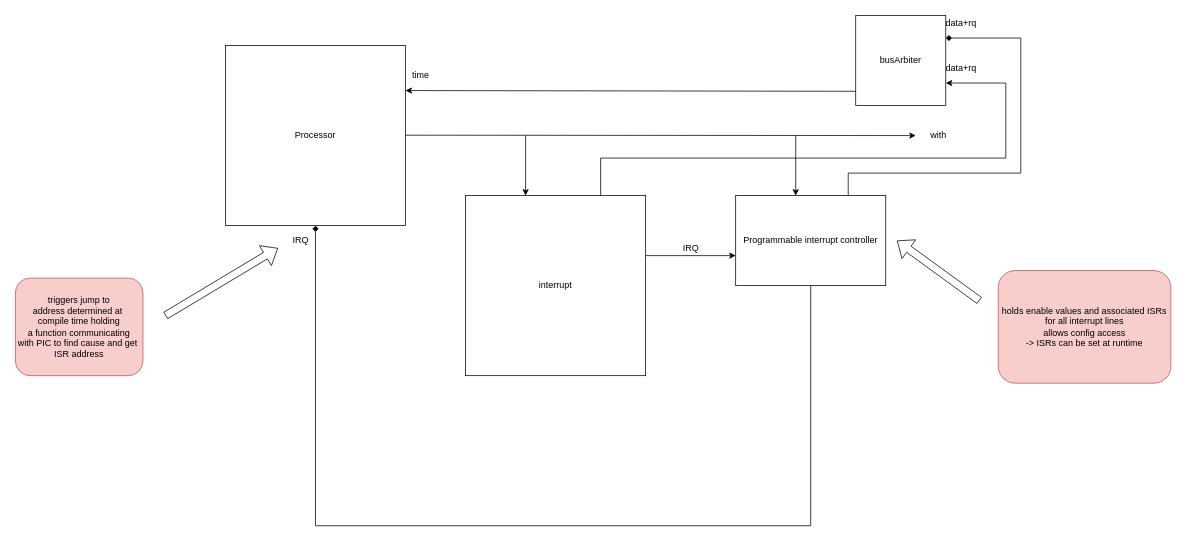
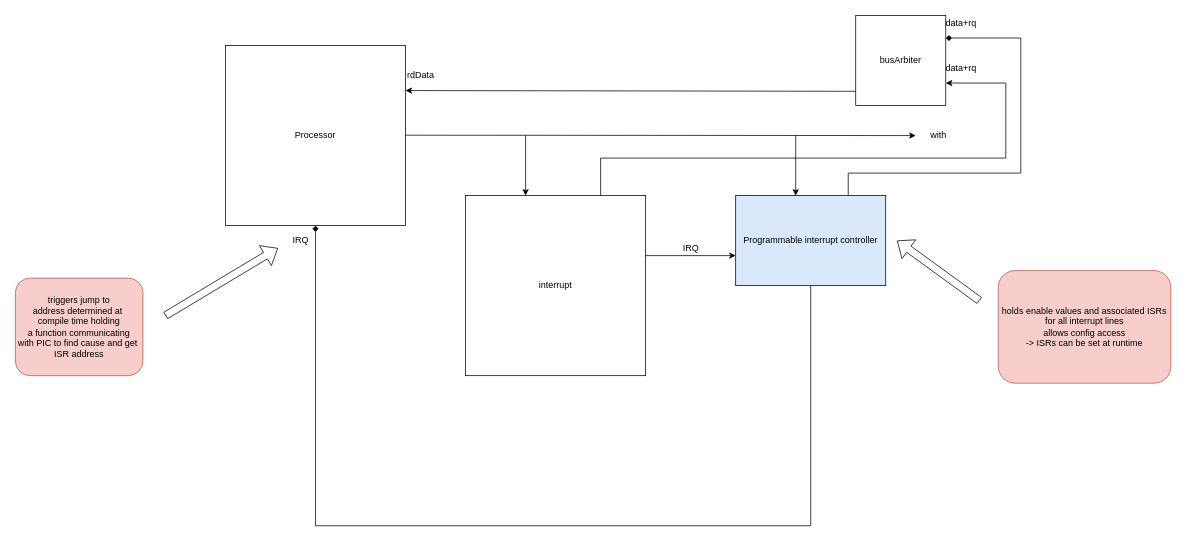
node "time": label "time" -> "rdData"
node "Programmable interrupt controller": fillcolor #ffffff -> #dae8fc
